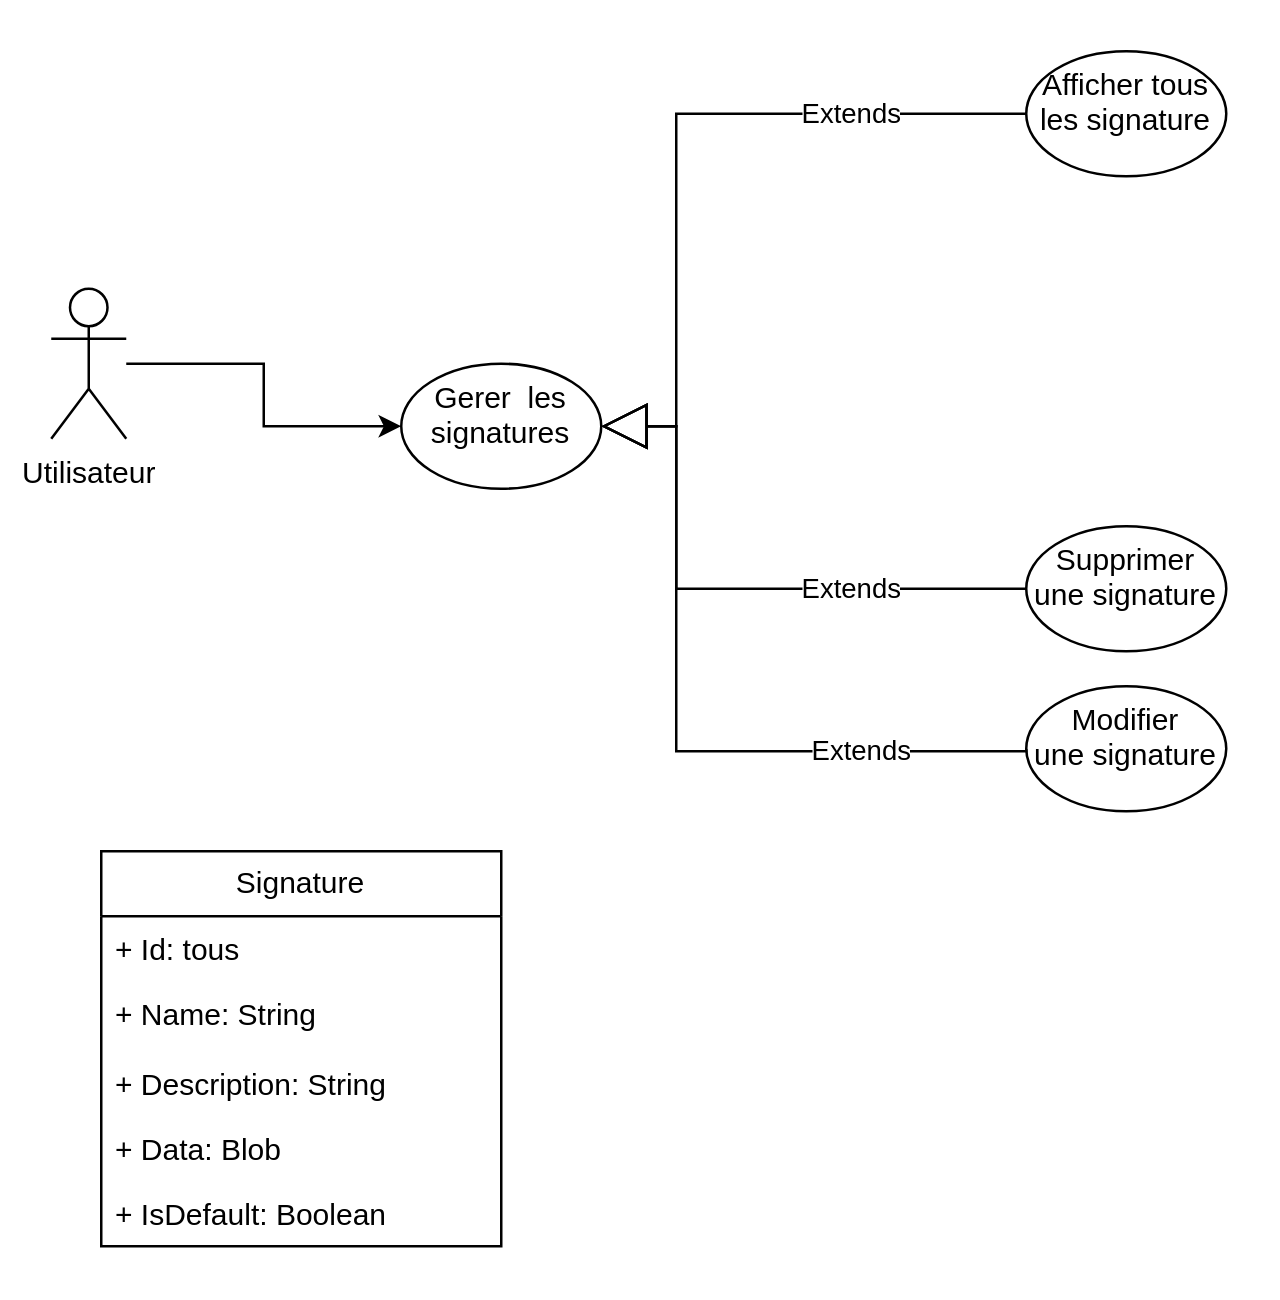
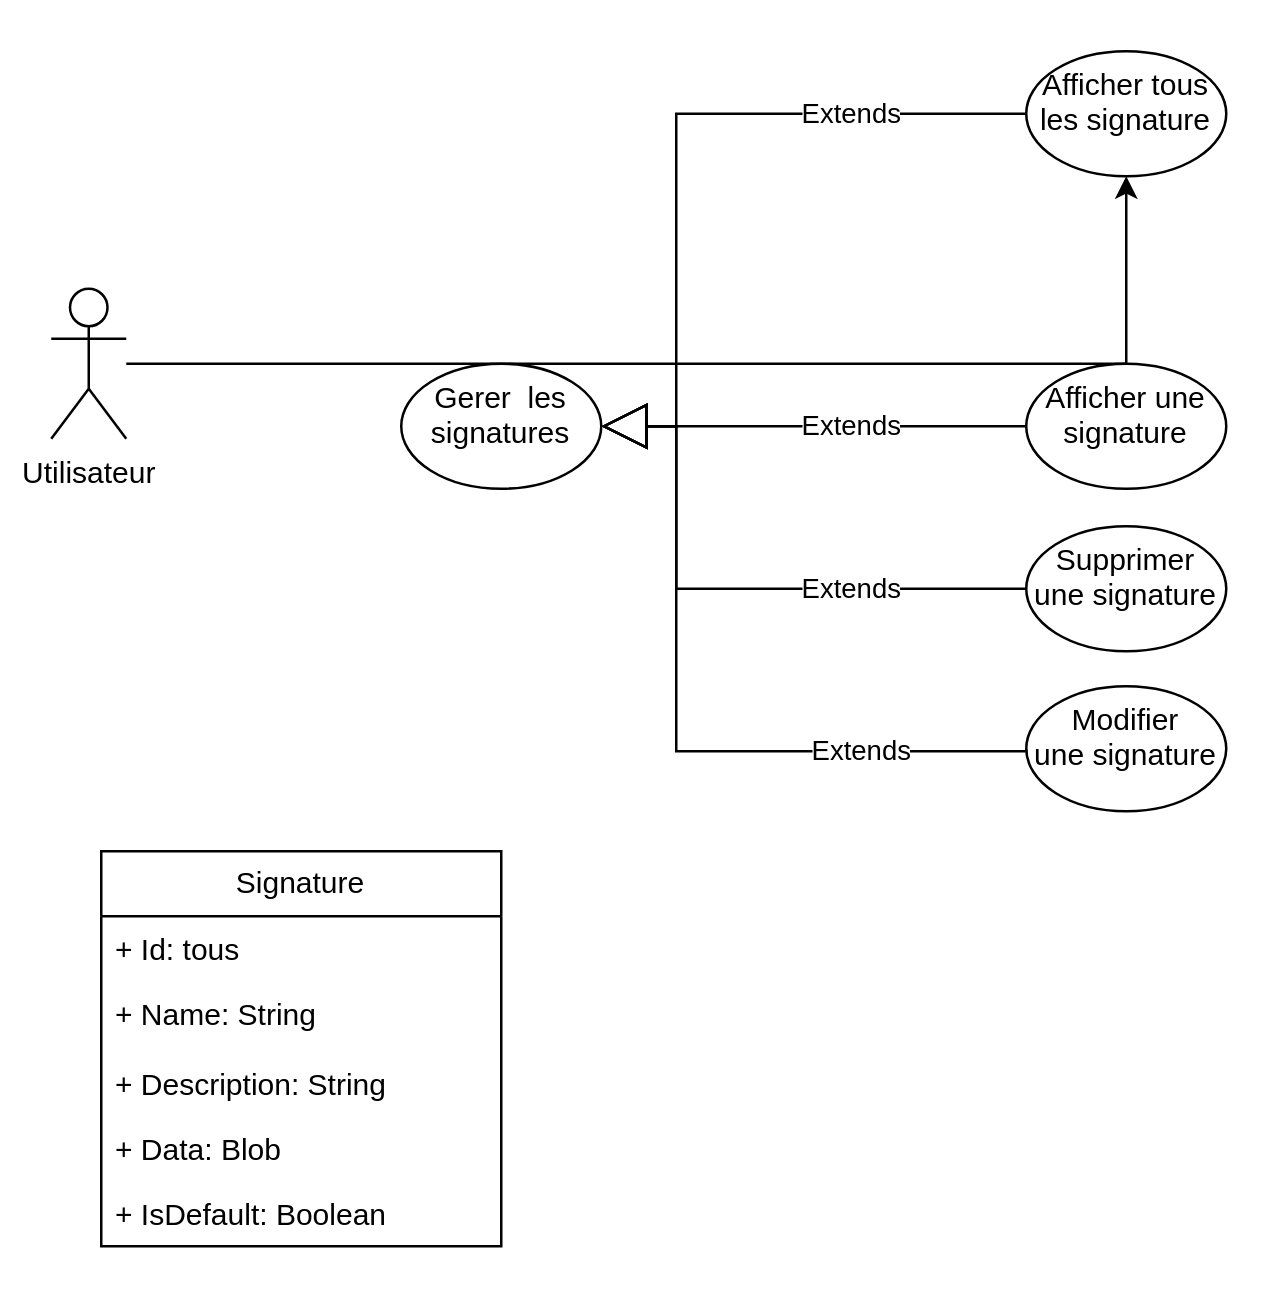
edge "Utilisateur" -> "Gerer les signatures": now "Utilisateur" -> "Afficher tous les signature"
edge "Afficher une signature" -> "Gerer les signatures": added, label "Extends"
node "Afficher une signature": added
